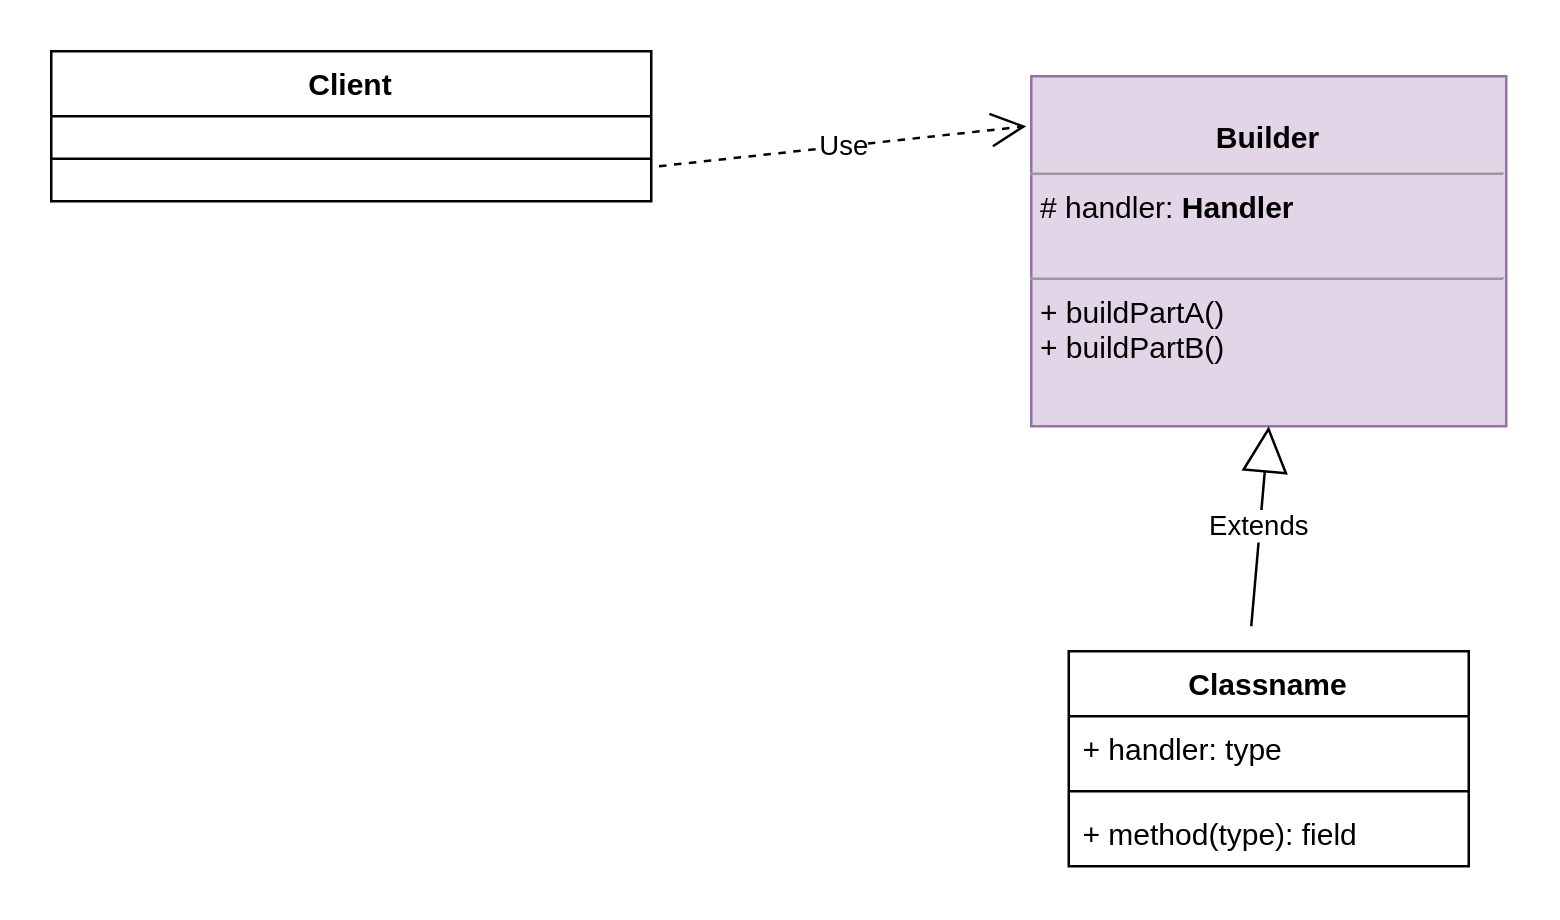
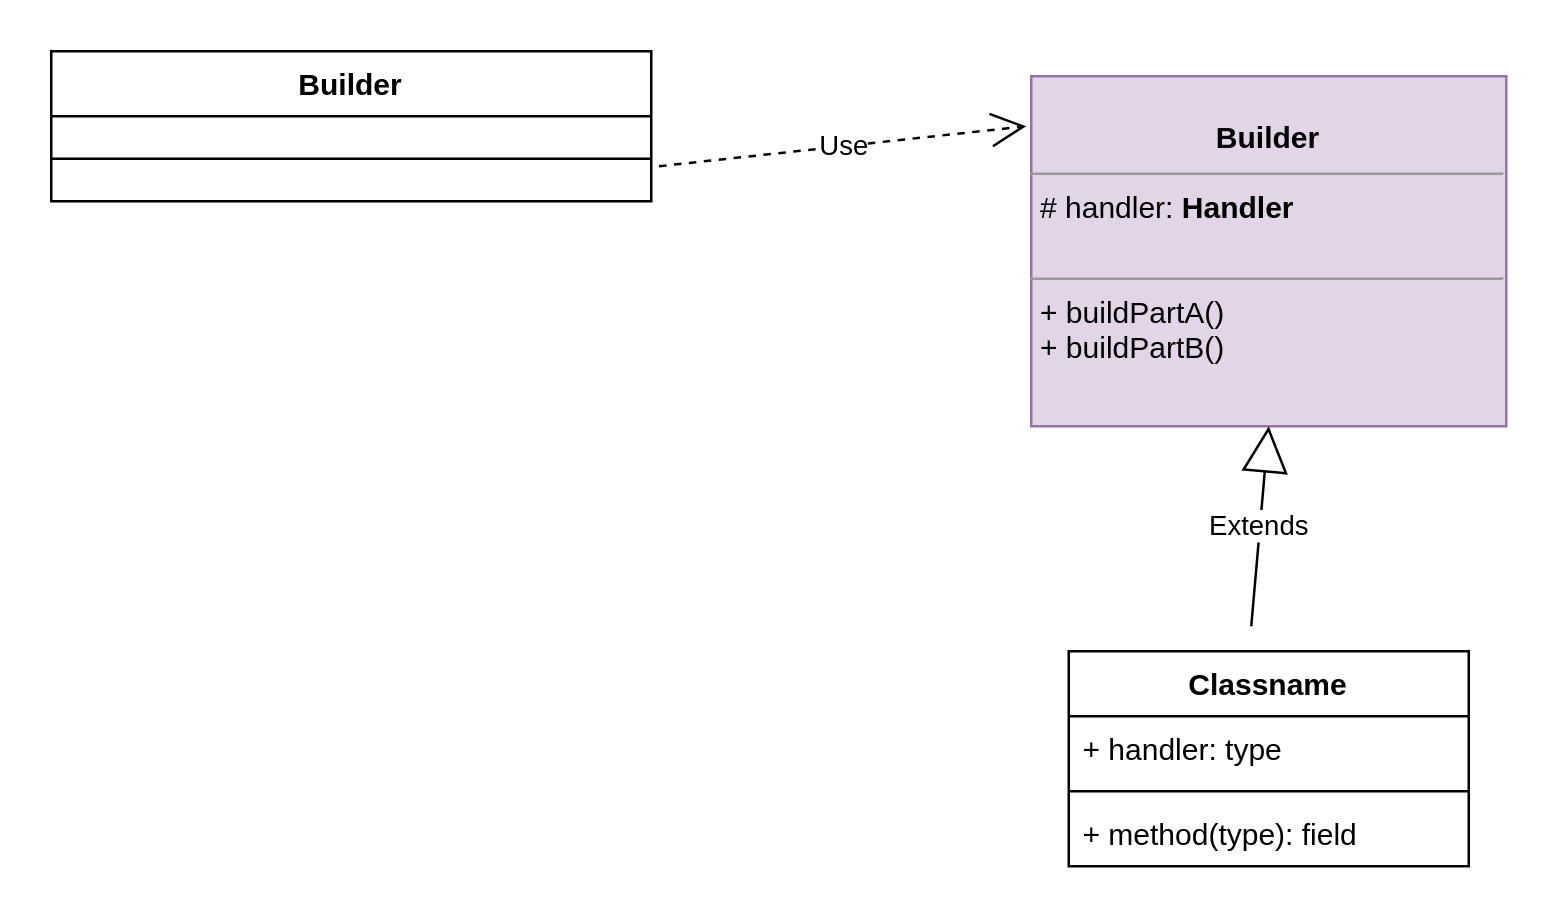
node "Client": label "Client" -> "Builder"
